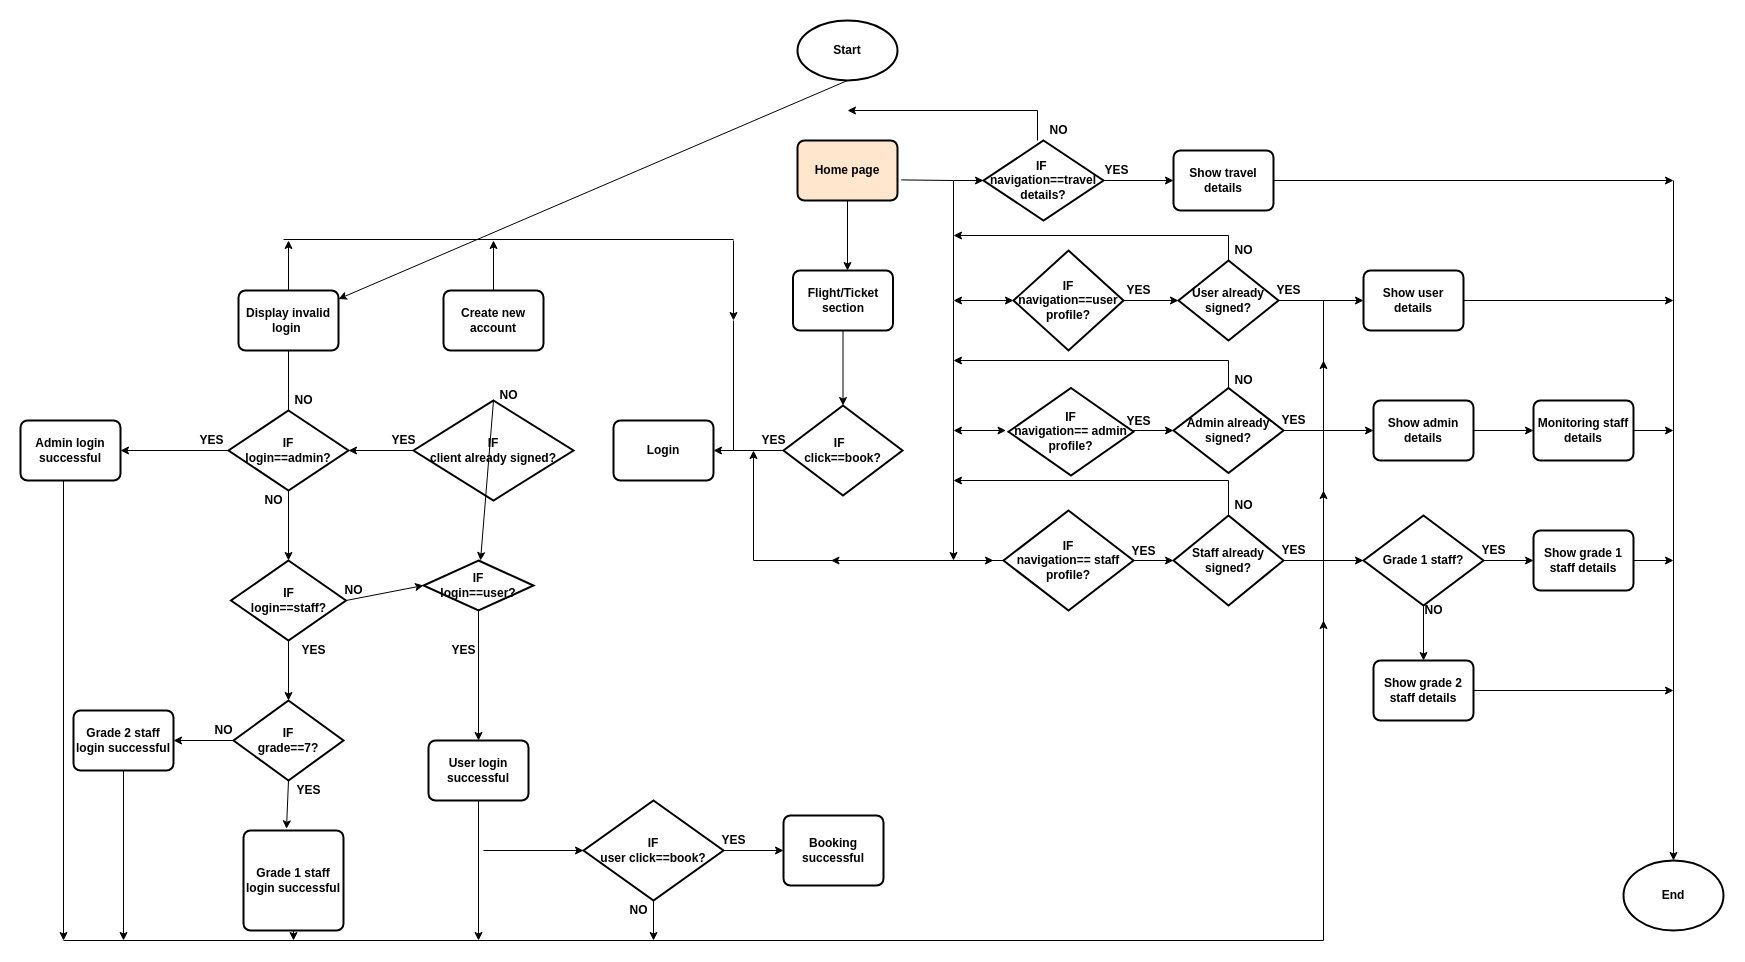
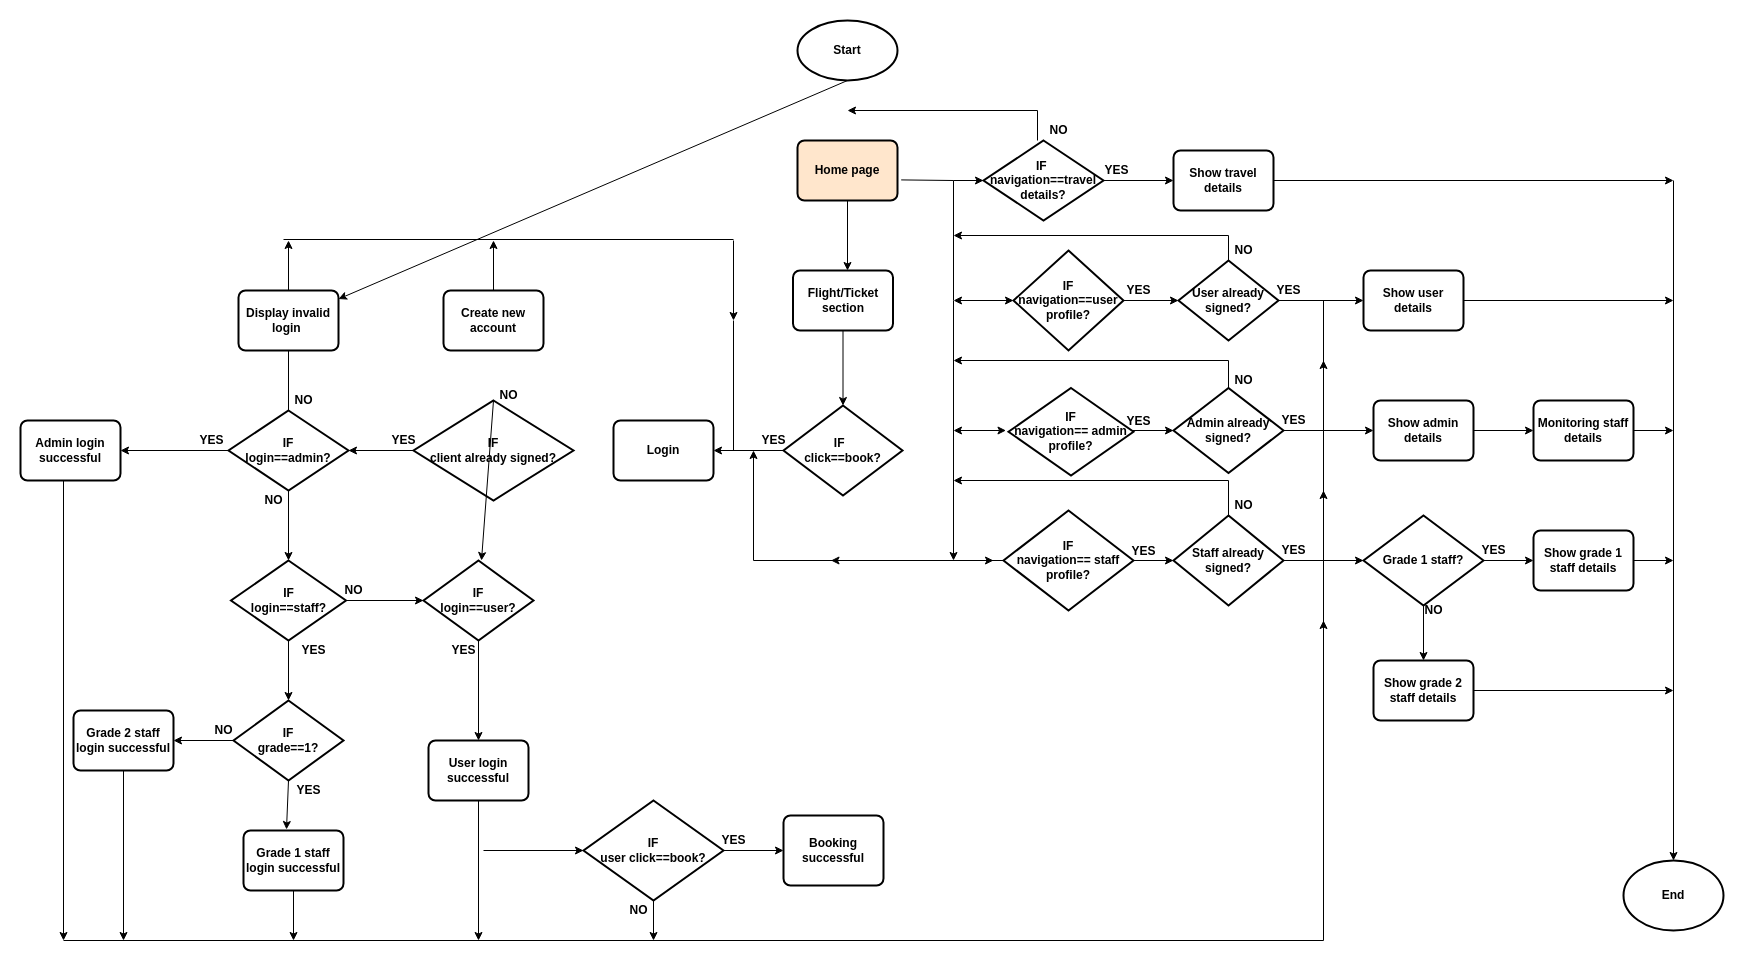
node "IF login==user?": size 110x50 -> 110x80
node "IF grade==7?": label "IF grade==7?" -> "IF grade==1?"
node "Grade 1 staff login successful": size 100x100 -> 100x60
